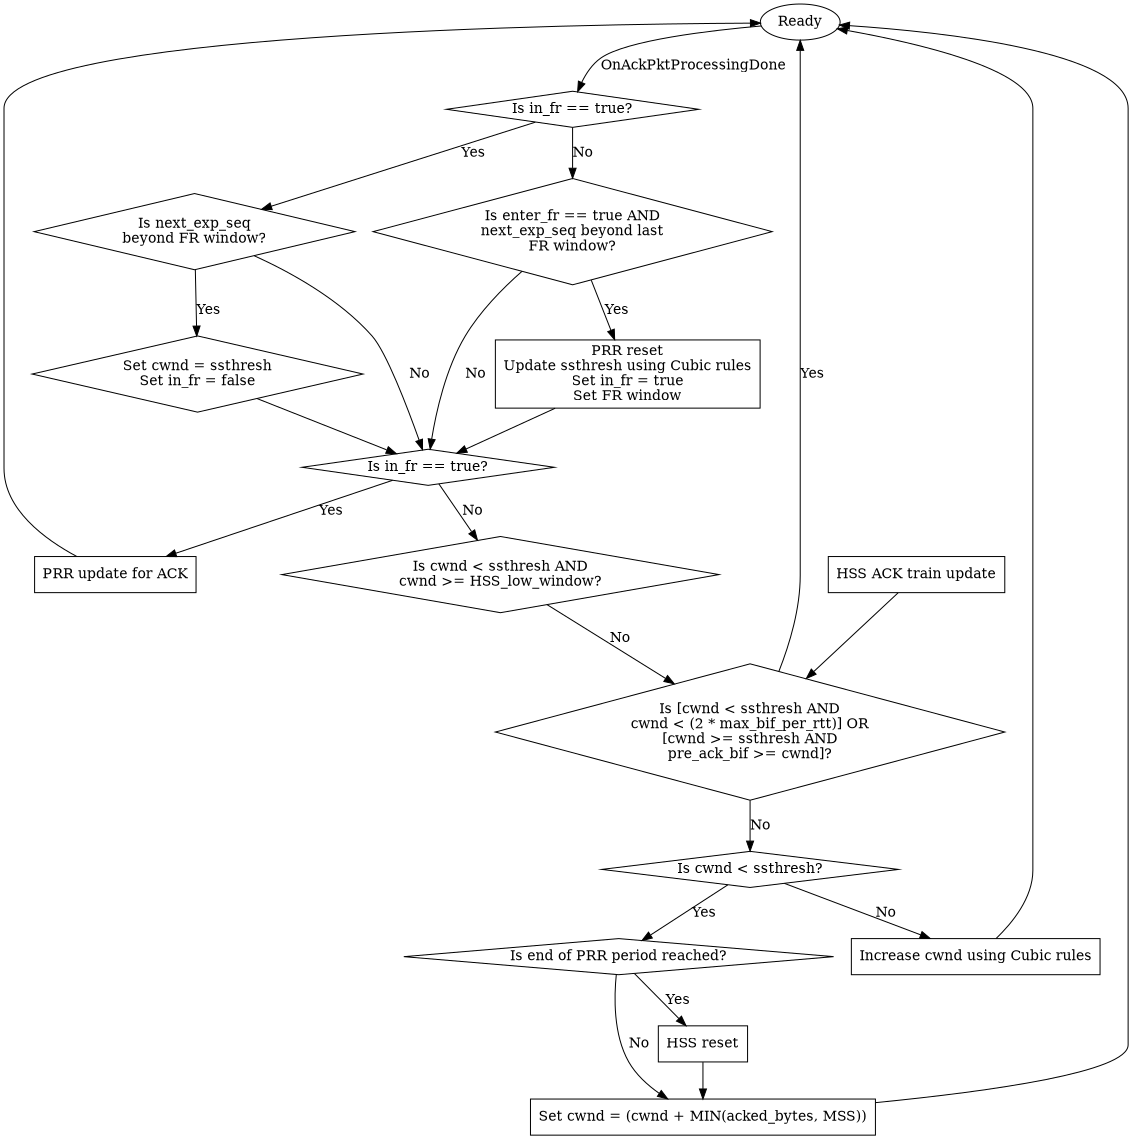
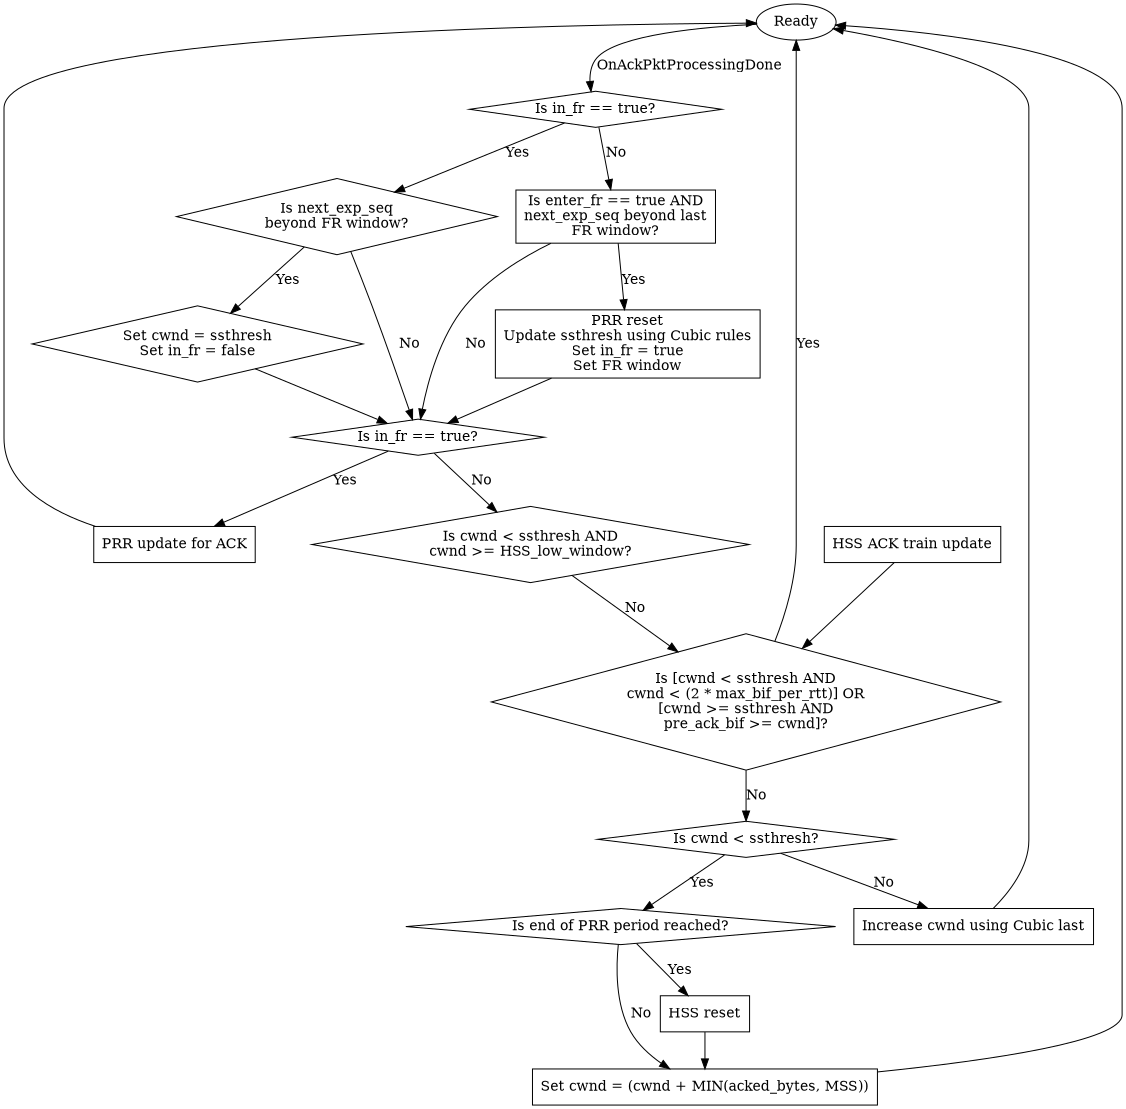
node "Is enter_fr == true AND next_exp_seq beyond last FR window?": shape diamond -> box
node "Increase cwnd using Cubic rules": label "Increase cwnd using Cubic rules" -> "Increase cwnd using Cubic last"
